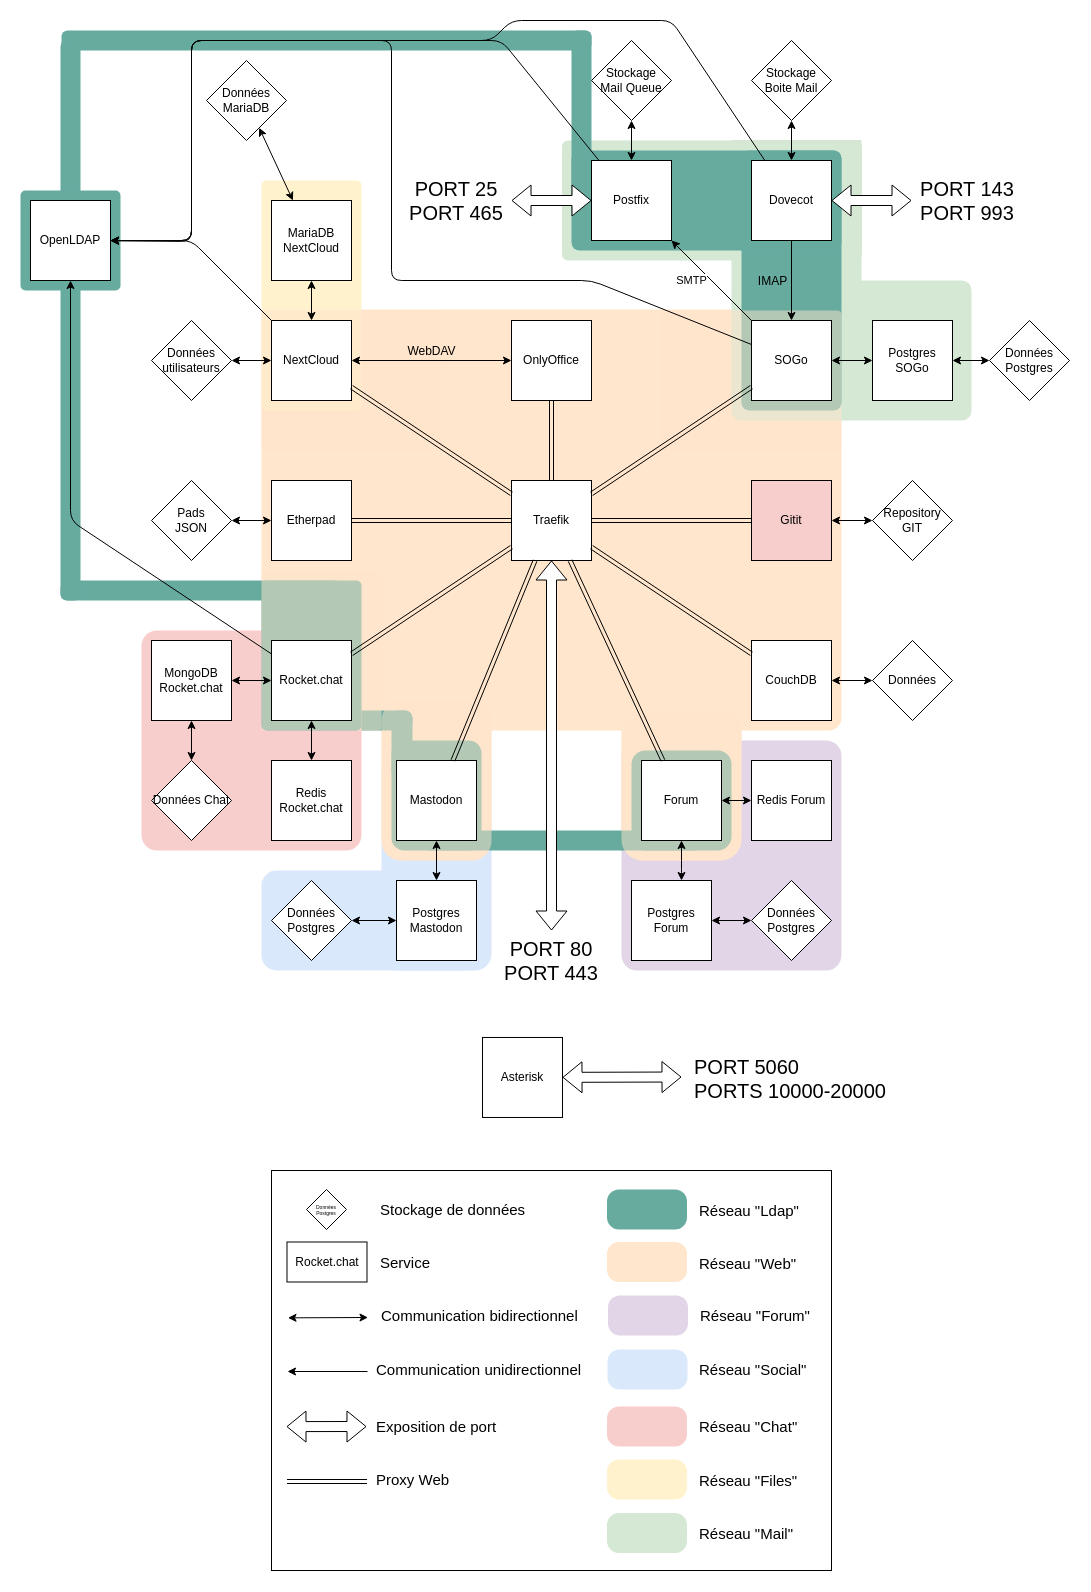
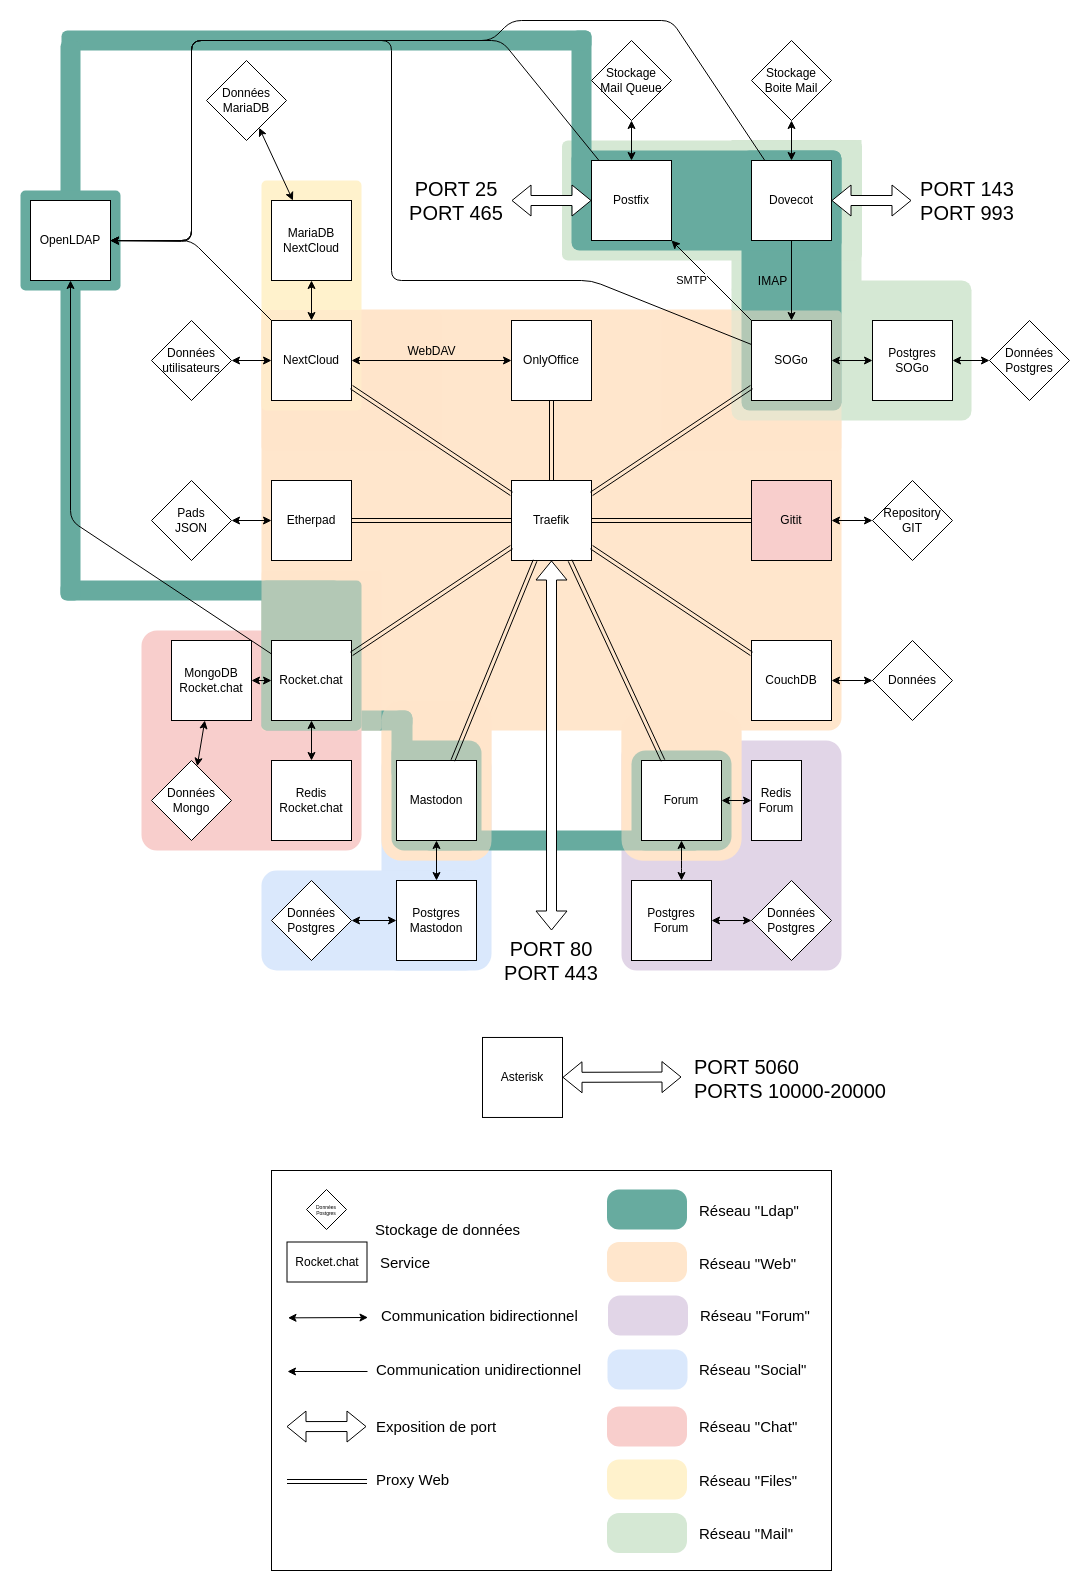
node "MongoDB Rocket.chat": moved (192, 681) -> (212, 681)
node "Données Chat": label "Données Chat" -> "Données Mongo"
node "Redis Forum": size 80x80 -> 50x80
node "Stockage de données": moved (478, 1210) -> (473, 1230)
